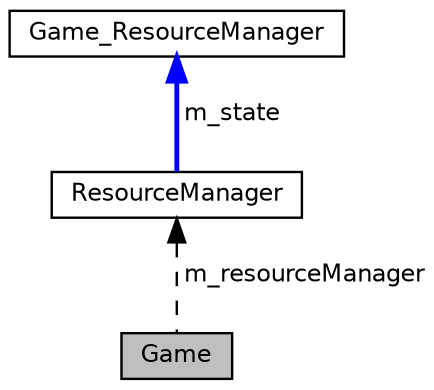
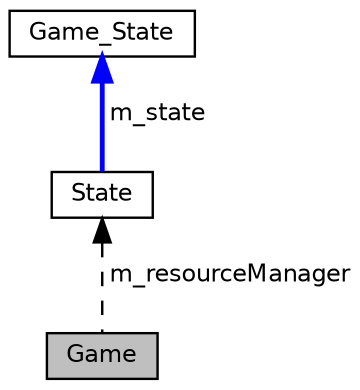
node "Game_ResourceManager": label "Game_ResourceManager" -> "Game_State"
node "ResourceManager": label "ResourceManager" -> "State"
